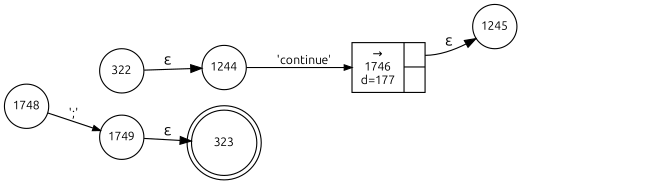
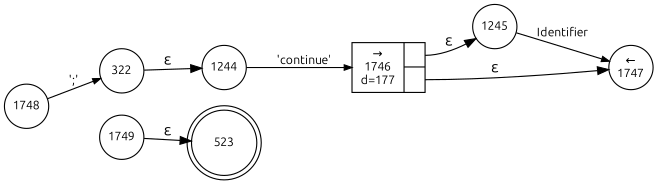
node "← 1747": added
edge "1748" -> "1749": now "1748" -> "322"
node "323": label "323" -> "523"
